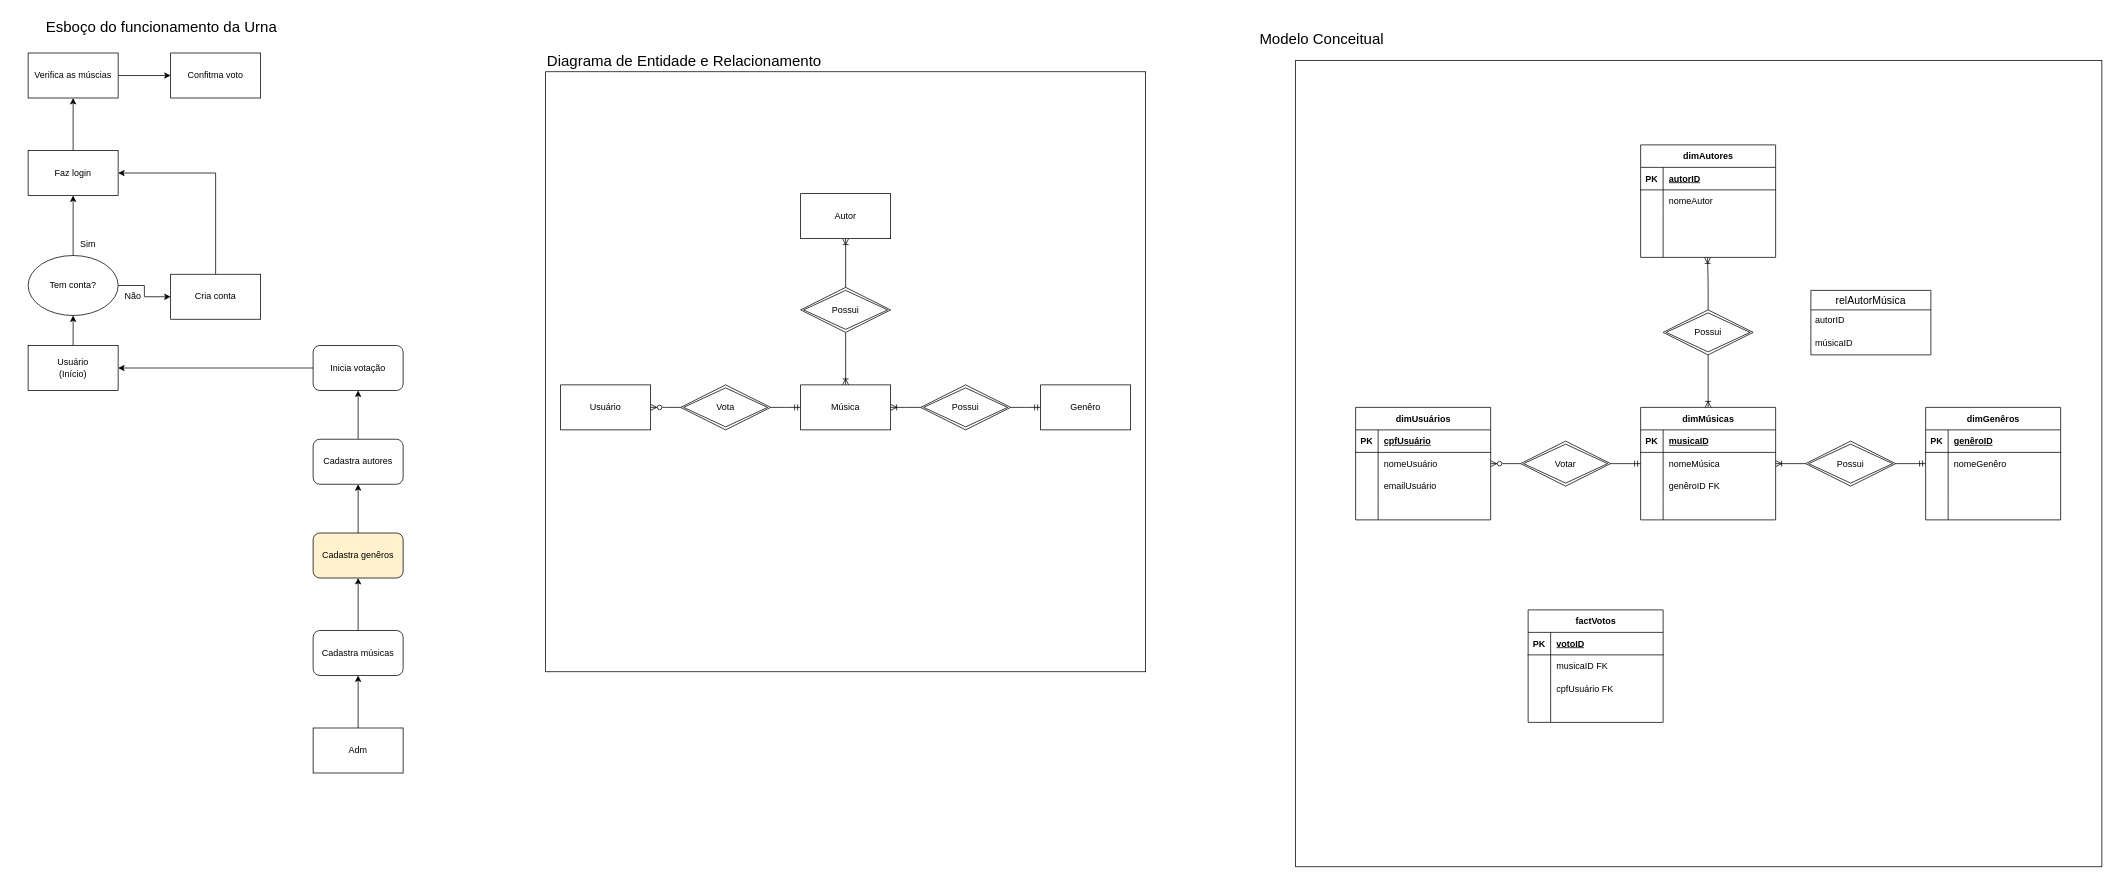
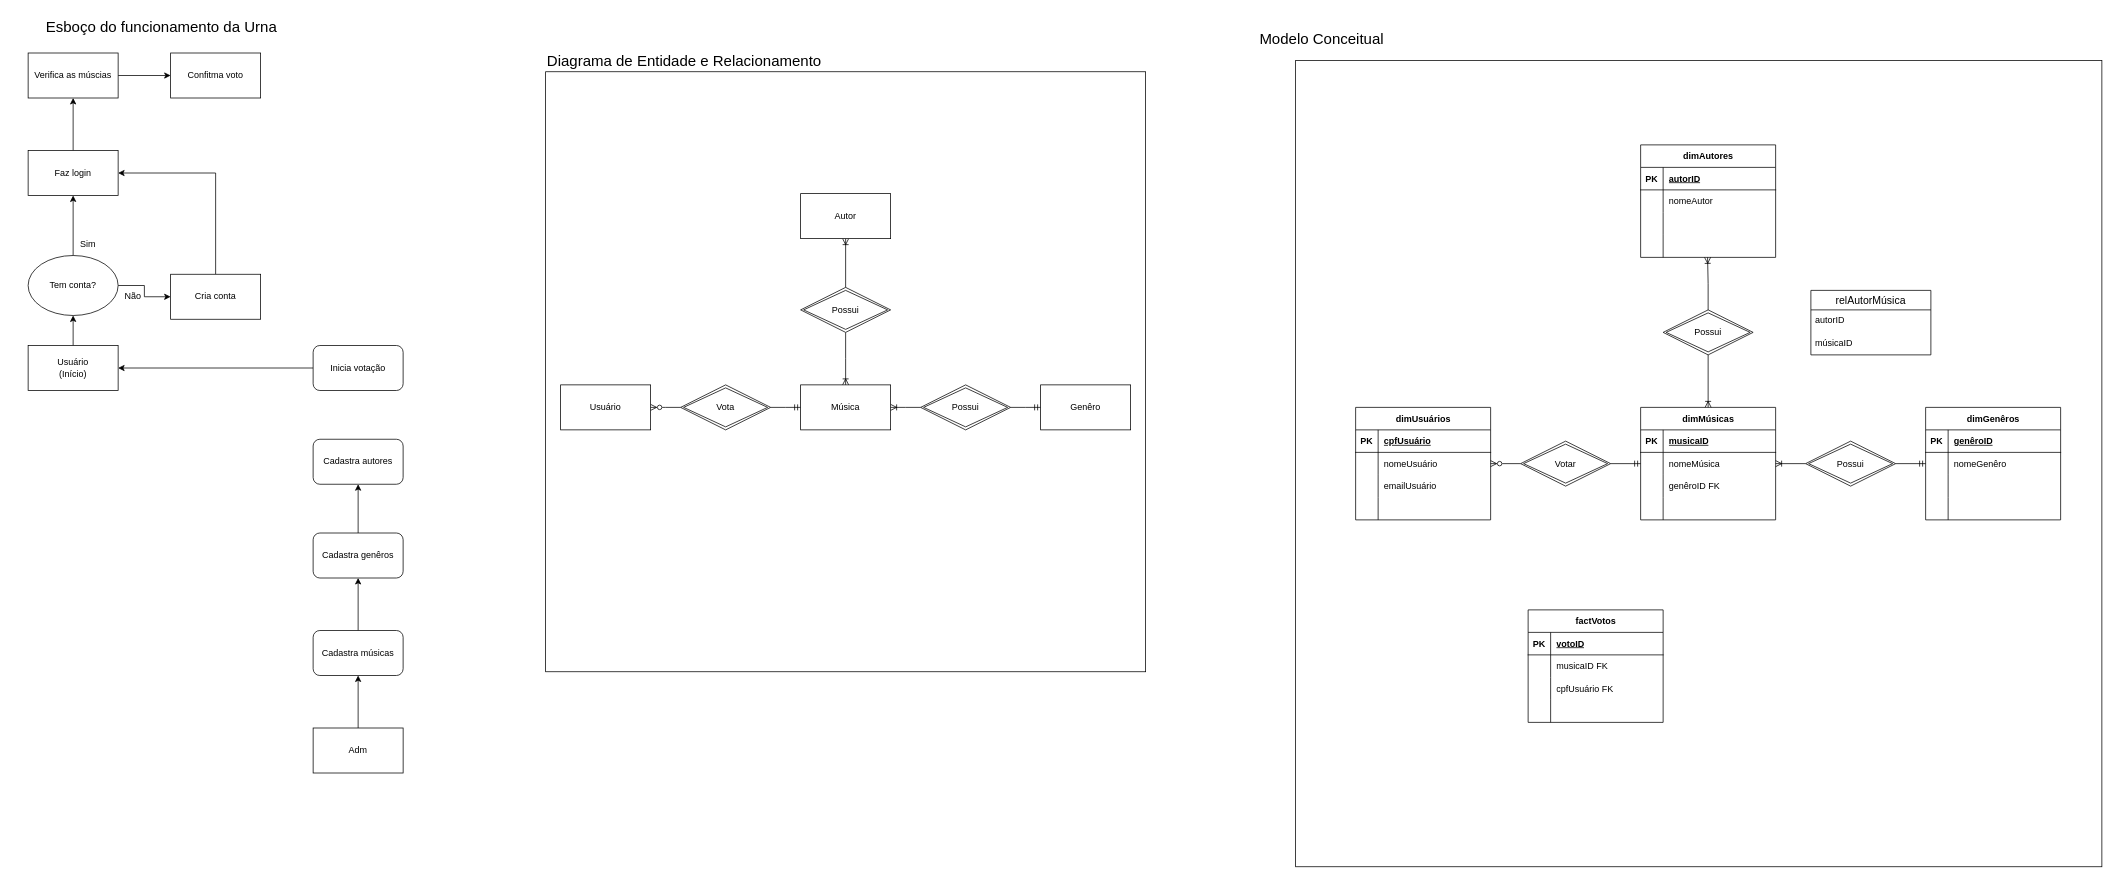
edge "Cadastra autores" -> "Inicia votação": removed
node "Cadastra genêros": fillcolor #fff2cc -> #ffffff
